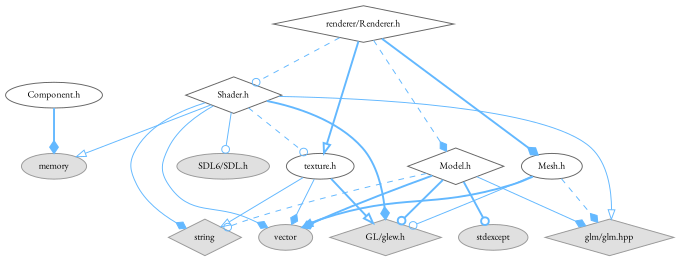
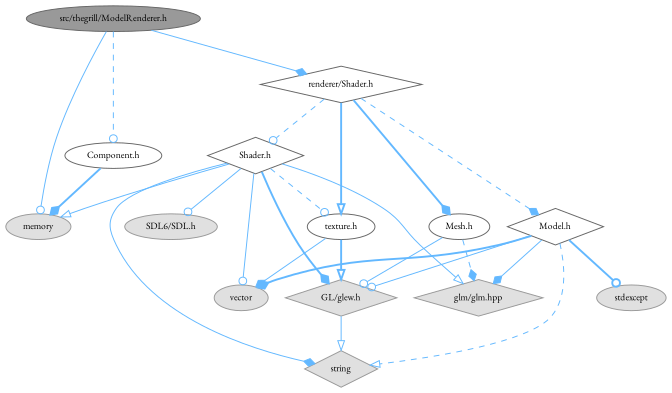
node "src/thegrill/ModelRenderer.h": added
node "renderer/Renderer.h": label "renderer/Renderer.h" -> "renderer/Shader.h"
edge "Shader.h" -> "vector": arrowhead diamond -> odot
edge "Model.h" -> "GL/glew.h": style bold -> solid
edge "Model.h" -> "string": arrowhead odot -> onormal
edge "texture.h" -> "string": now "GL/glew.h" -> "string"
edge "Mesh.h" -> "vector": removed
